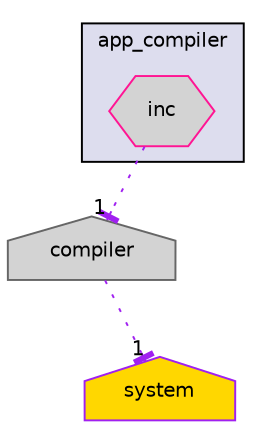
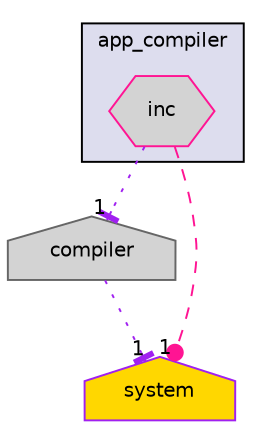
edge "inc" -> "system": added
